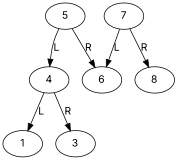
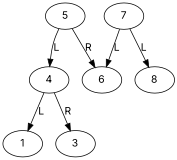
edge "7" -> "8": label "R" -> "L"
